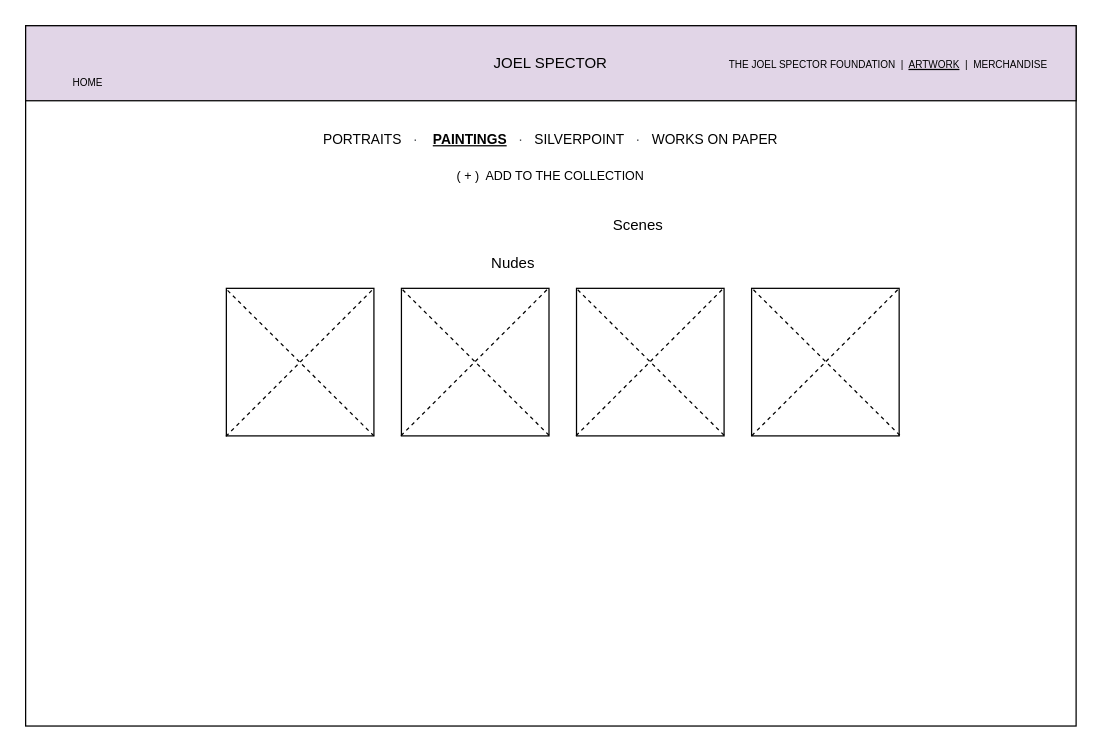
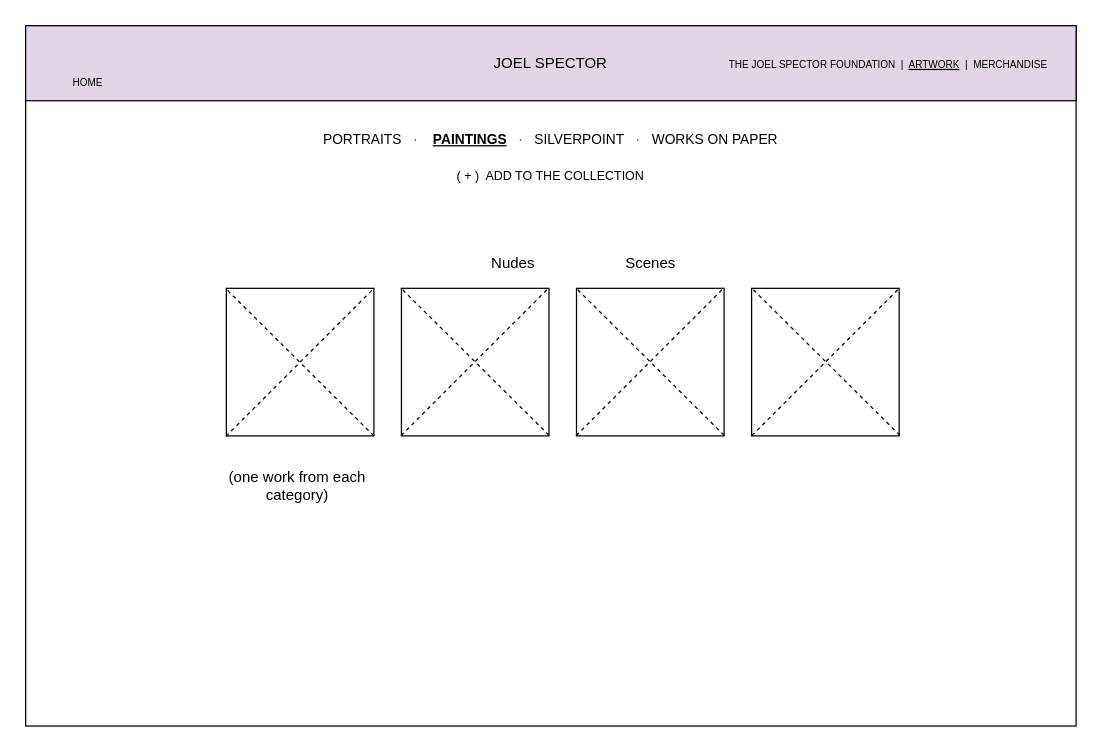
node "Scenes": moved (638, 226) -> (650, 263)
node "(one work from each category)": added
